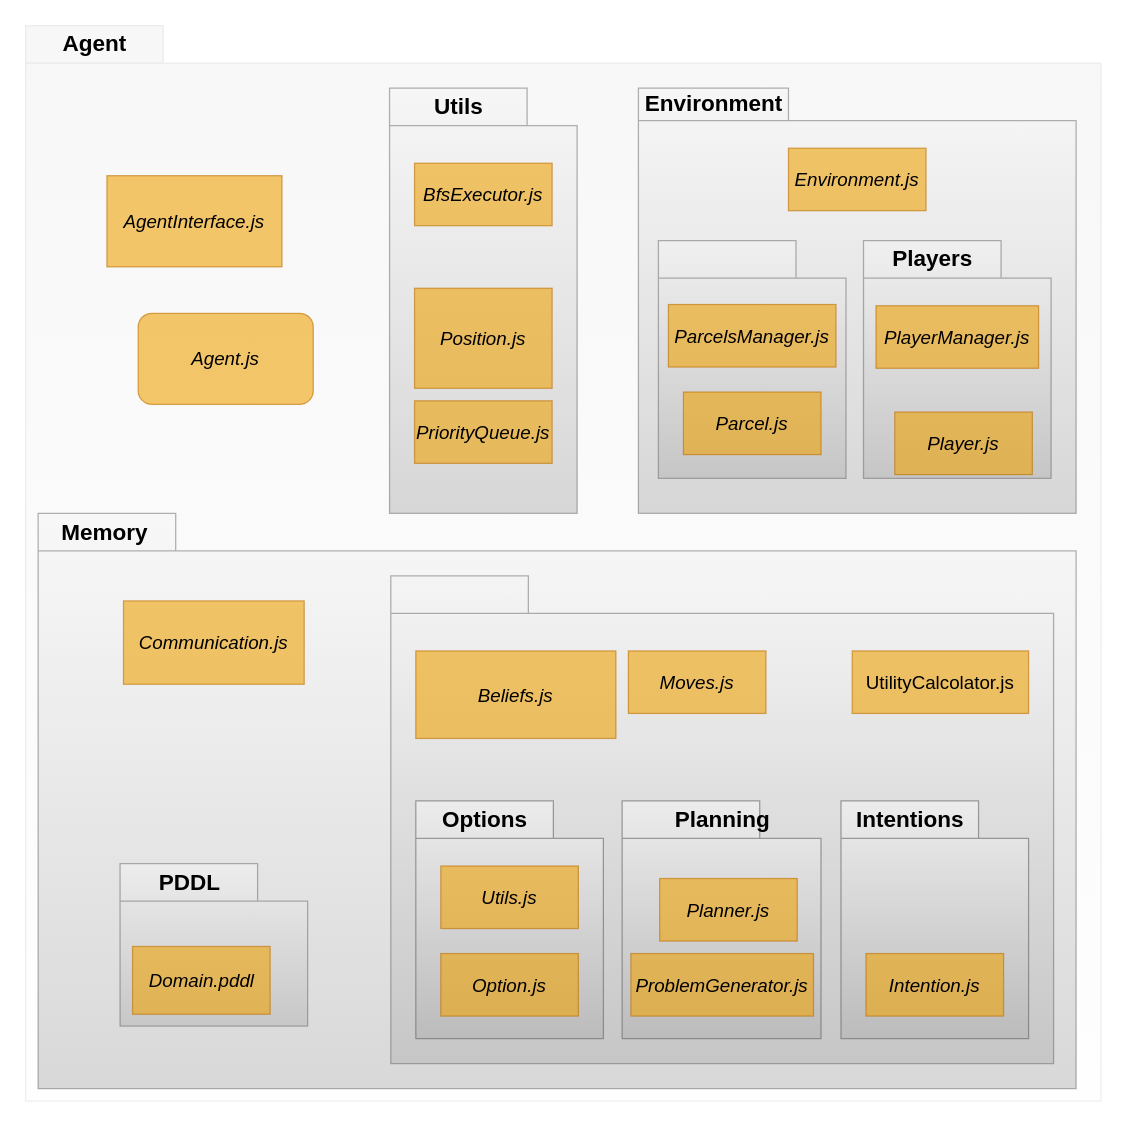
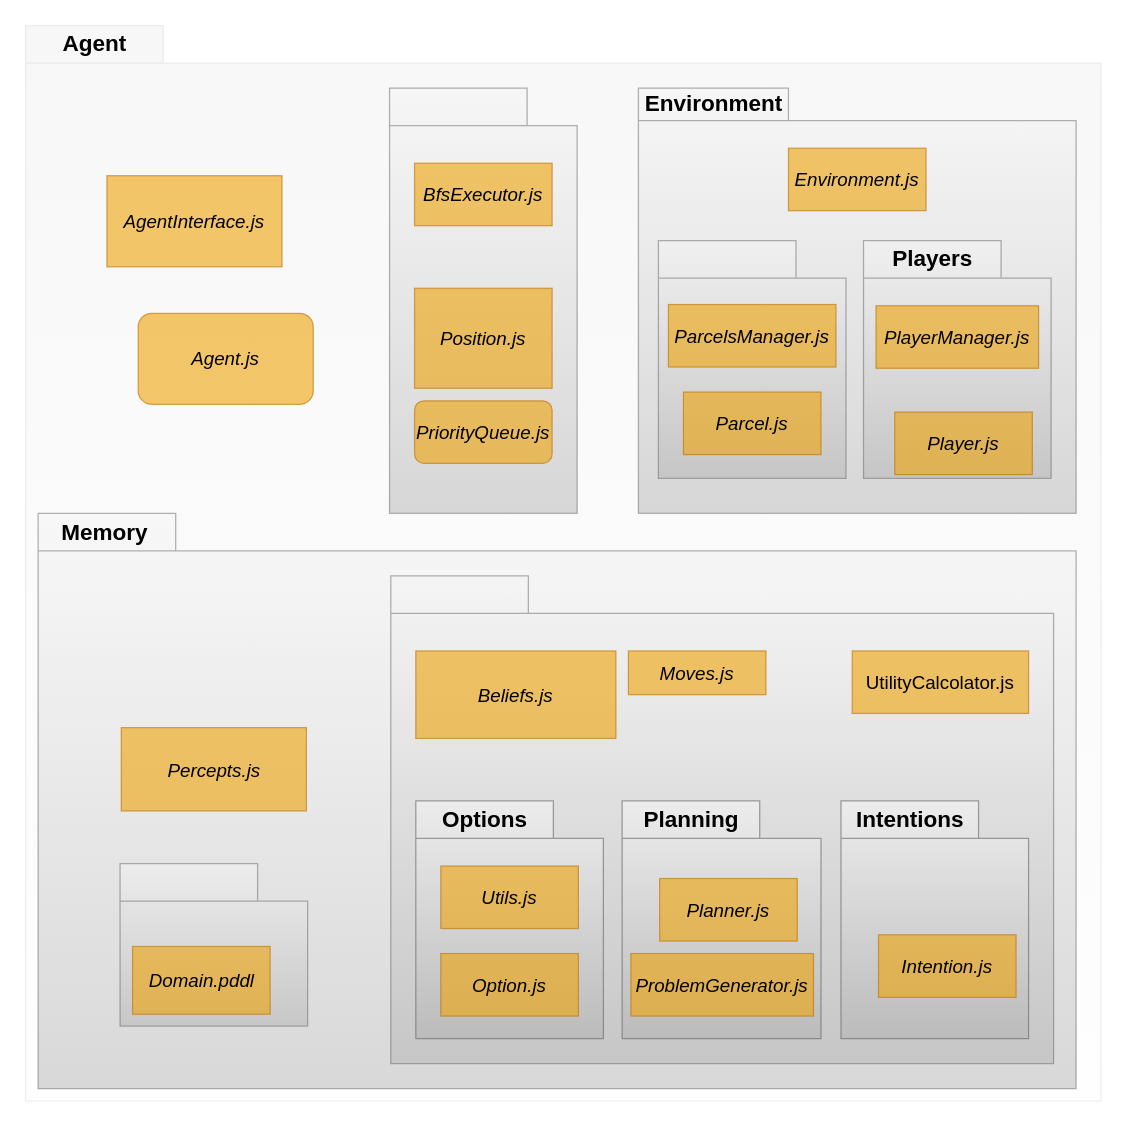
node "Utils": removed
node "PriorityQueue.js": shape rectangle -> rounded rectangle
node "Communication.js": removed
node "Moves.js": size 138x63 -> 138x44
node "Percepts.js": added
node "Planning": moved (722, 819) -> (691, 819)
node "PDDL": removed
node "Intention.js": moved (934, 984) -> (947, 966)
